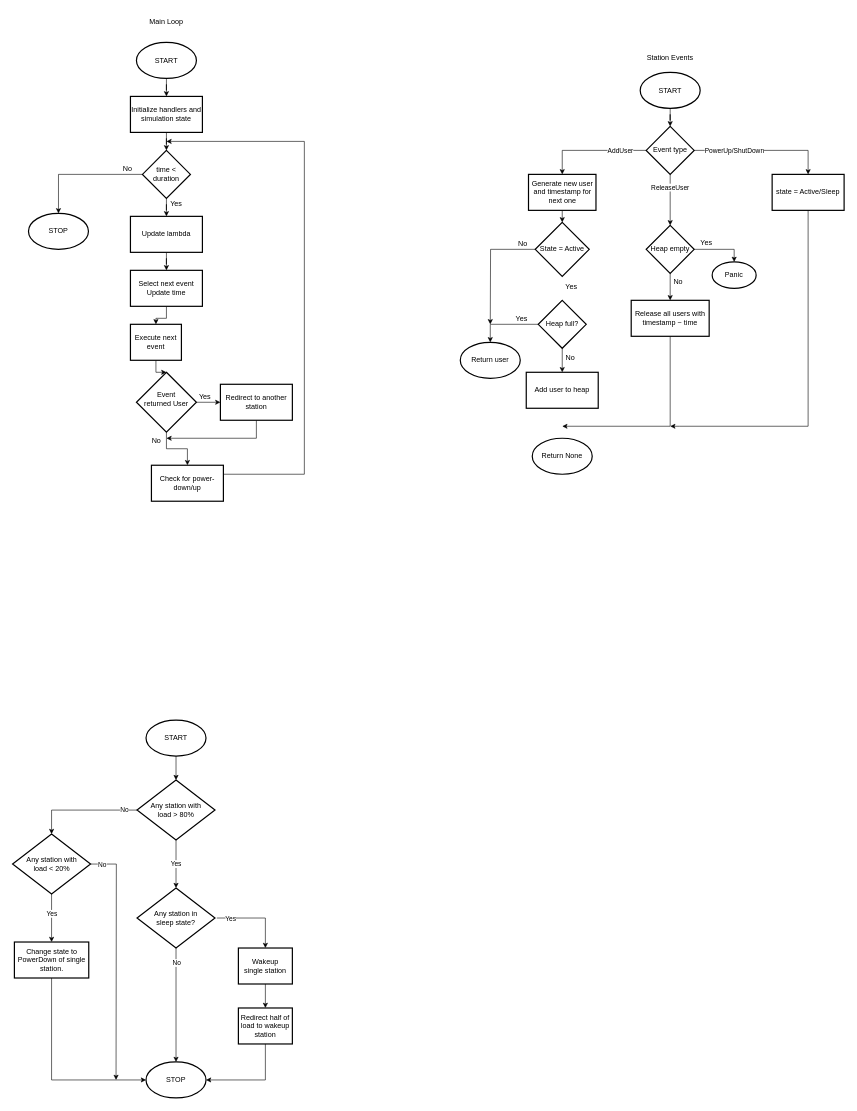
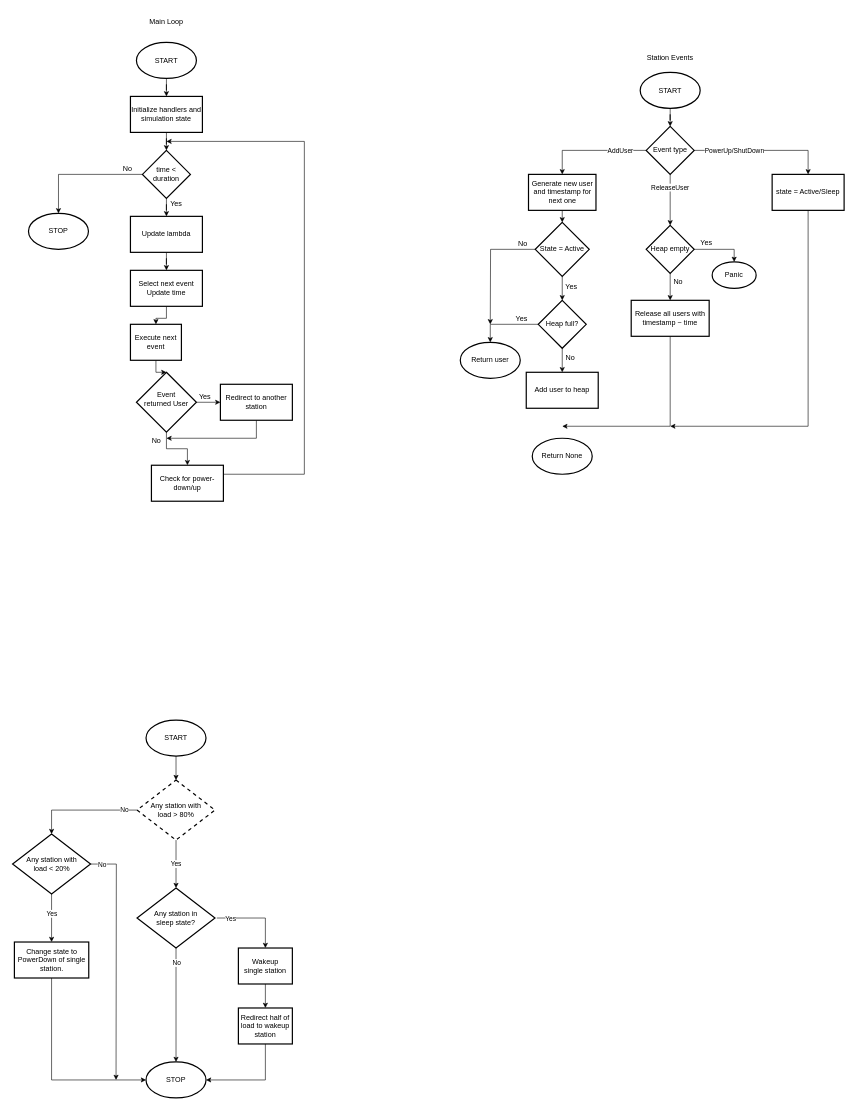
edge "State = Active" -> "Heap full?": added
node "Any station with load > 80%": style solid -> dashed
